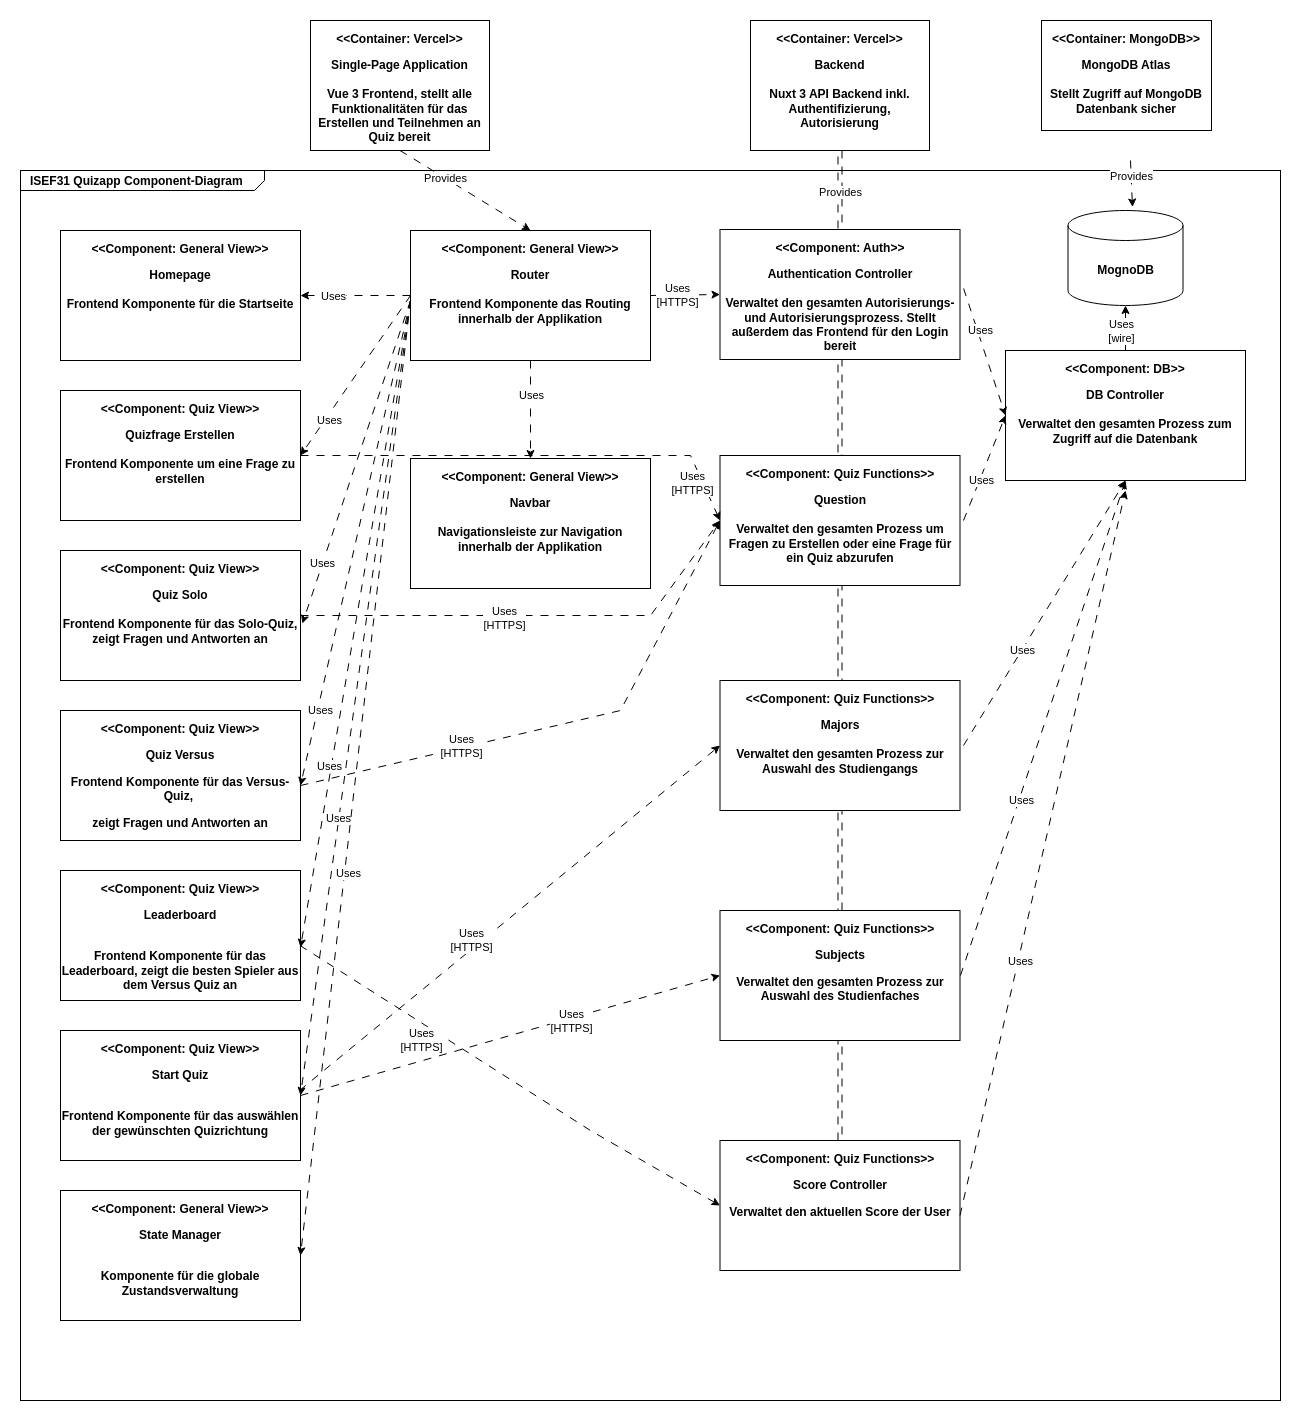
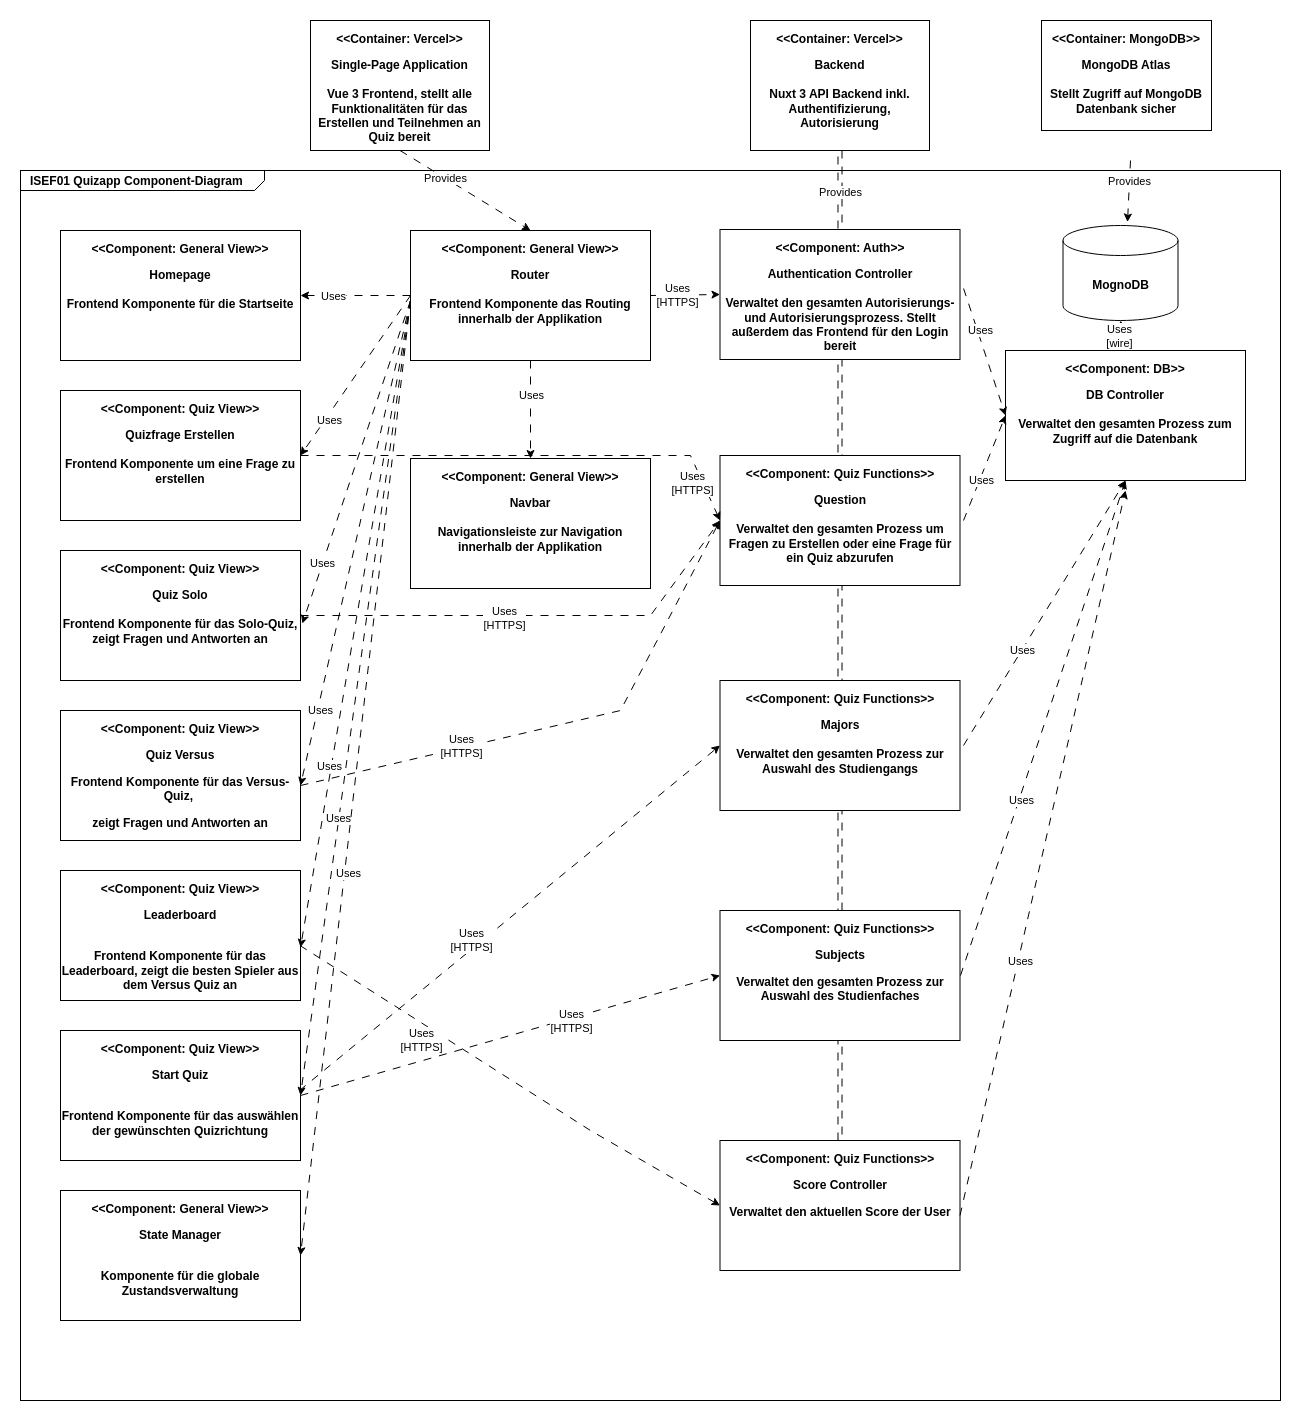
node "ISEF31 Quizapp Component-Diagram": label "ISEF31 Quizapp Component-Diagram" -> "ISEF01 Quizapp Component-Diagram"
node "MognoDB": moved (1126, 258) -> (1121, 273)
